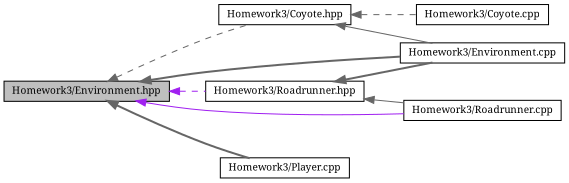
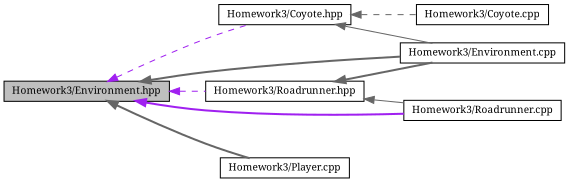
edge "Homework3/Coyote.hpp" -> "Homework3/Environment.hpp": color gray40 -> purple
edge "Homework3/Roadrunner.cpp" -> "Homework3/Environment.hpp": style solid -> bold
